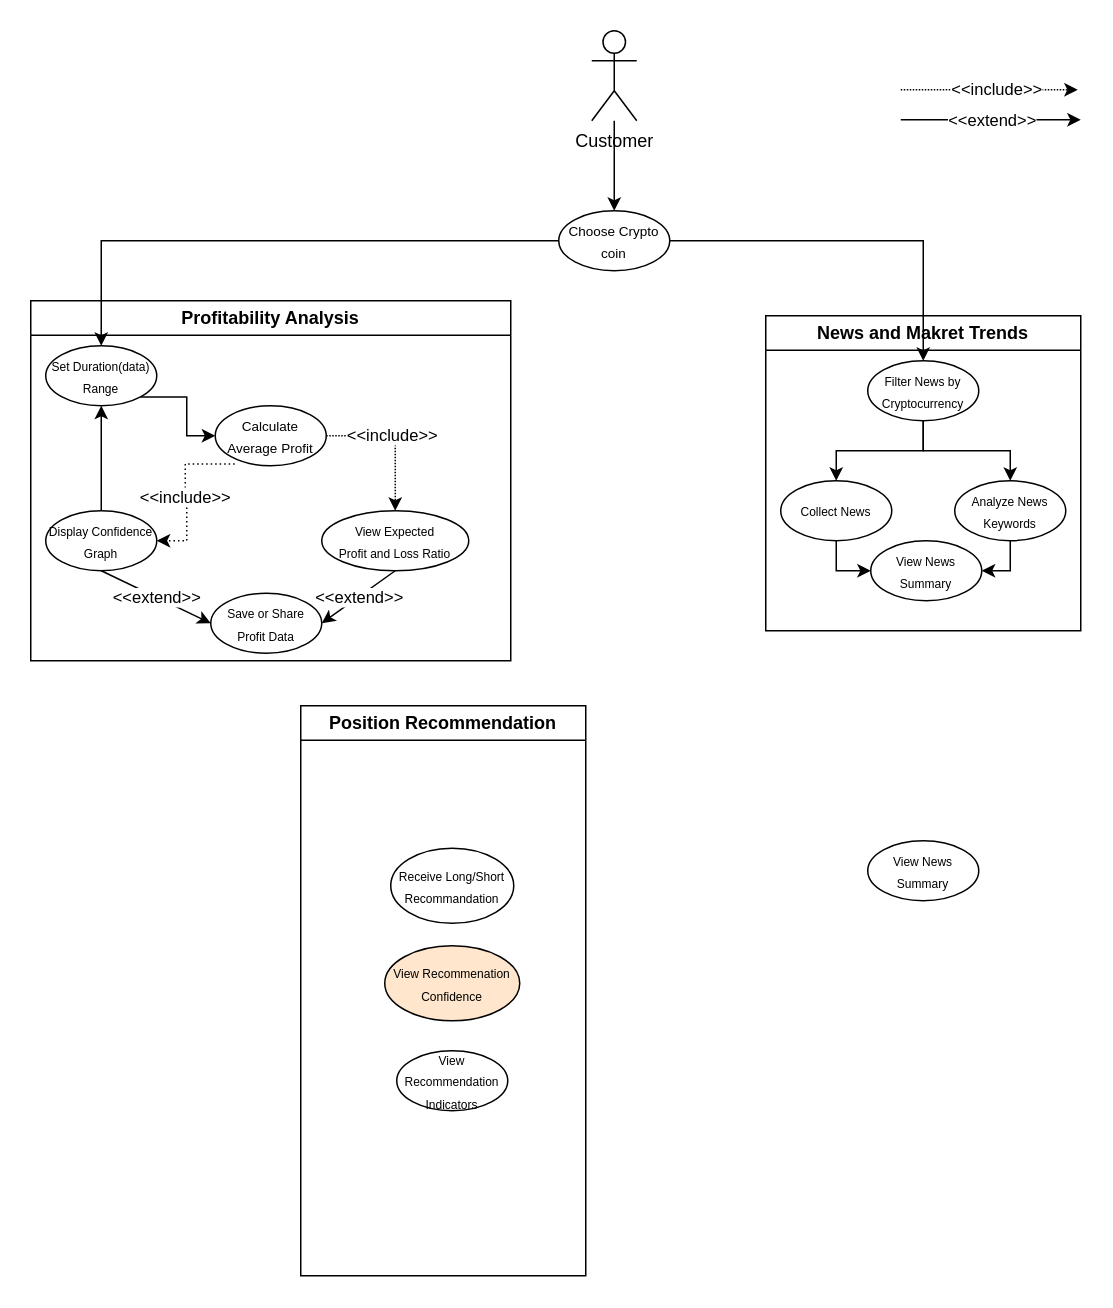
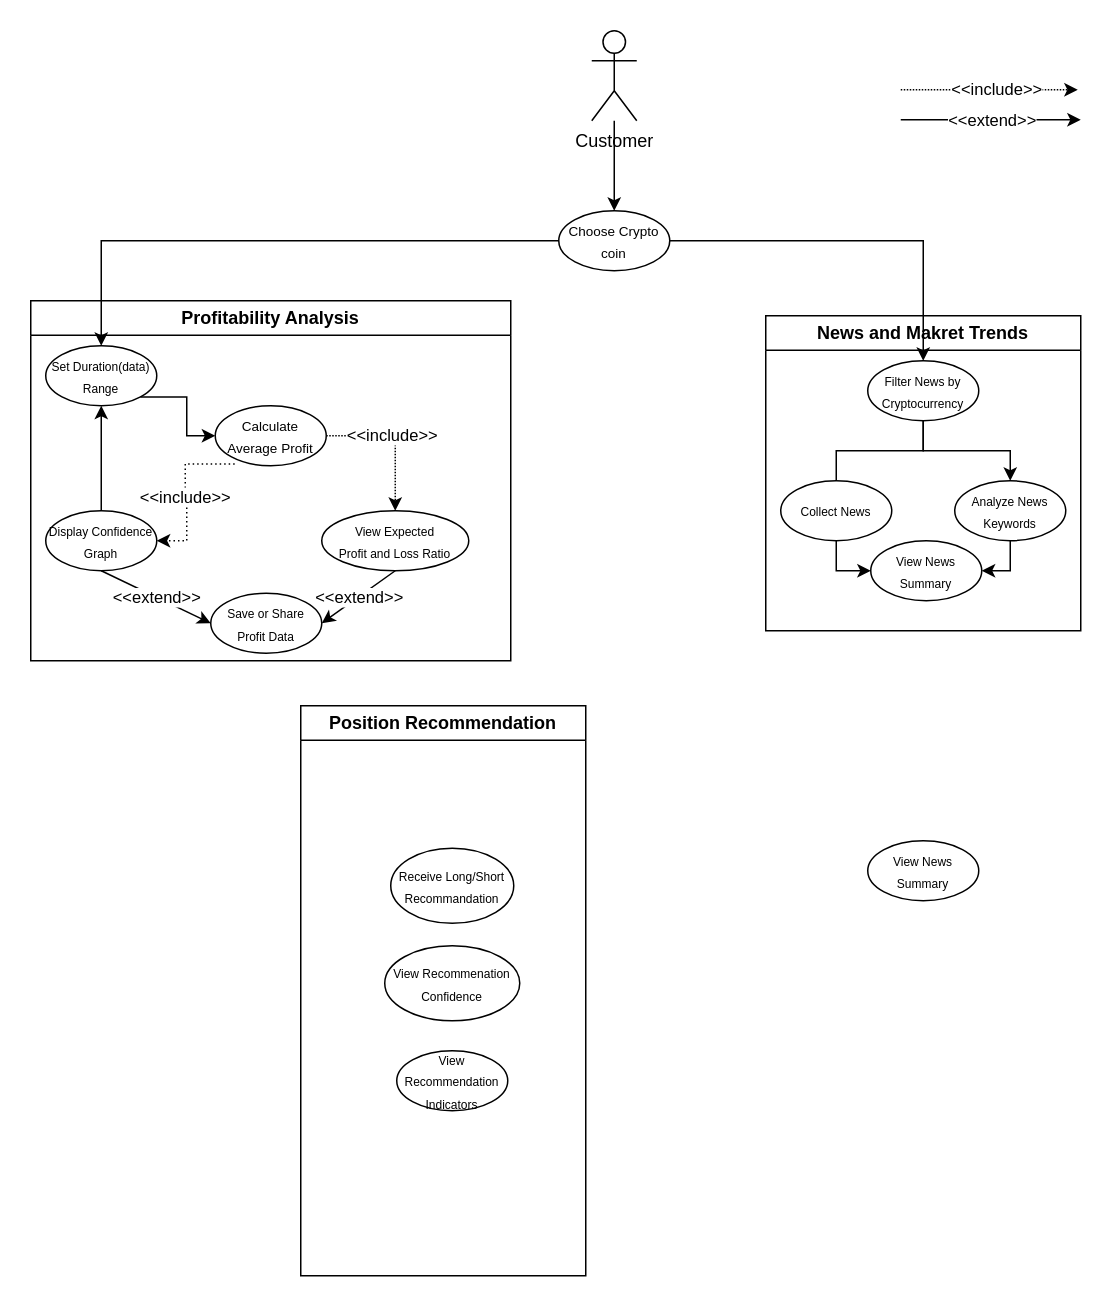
edge "Filter News by Cryptocurrency" -> "Collect News": arrowhead classic -> none
node "View Recommenation Confidence": fillcolor #ffe6cc -> #ffffff
